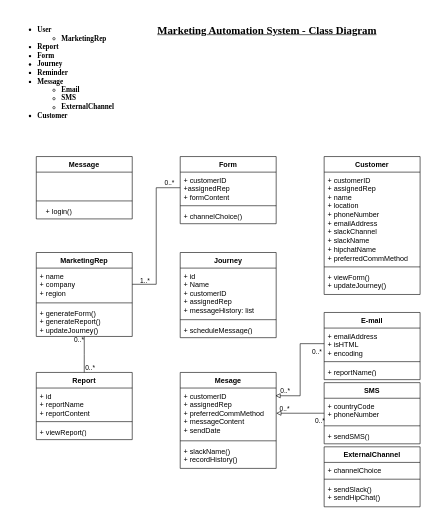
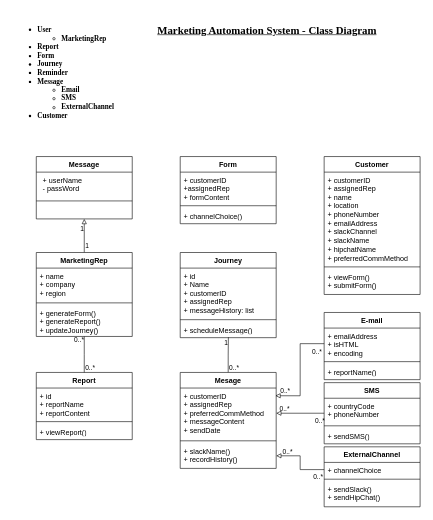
node "+ userName - passWord": added
node "+ login()": removed
edge "+ customerID +assignedRep + formContent" -- "+ name + company + region": removed, labels "0..*", "1..*"
edge "MarketingRep" -> "Message": added, labels "1", "1"
node "+ viewForm() + updateJourney()": label "+ viewForm() + updateJourney()" -> "+ viewForm() + submitForm()"
edge "+ scheduleMessage()" -- "Mesage": added, labels "1", "0..*"
edge "+ channelChoice" -> "+ slackName() + recordHistory()": added, labels "0..*", "0..*"
